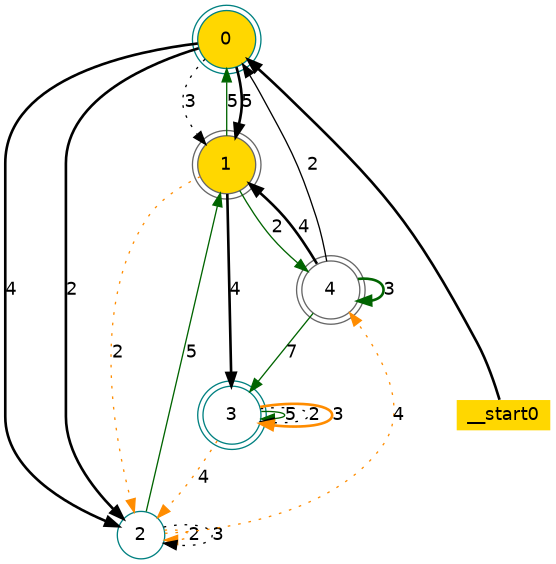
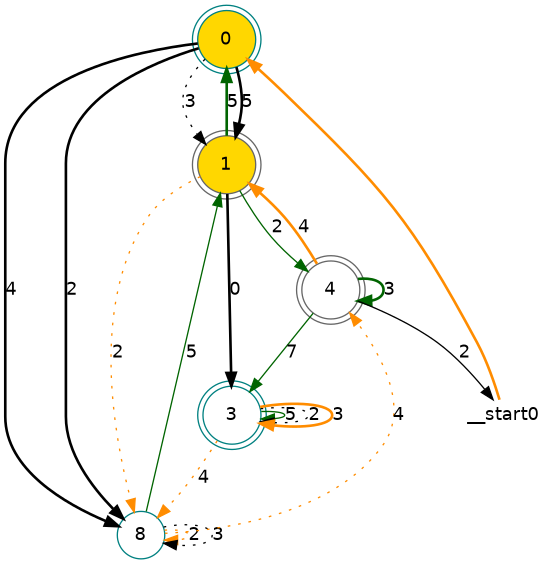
edge "1" -> "0": style solid -> bold
edge "4" -> "0": now "4" -> "__start0"
edge "__start0" -> "0": color black -> darkorange
edge "4" -> "1": color black -> darkorange
edge "1" -> "3": label "4" -> "0"
node "__start0": fillcolor gold -> white
node "2": label "2" -> "8"
